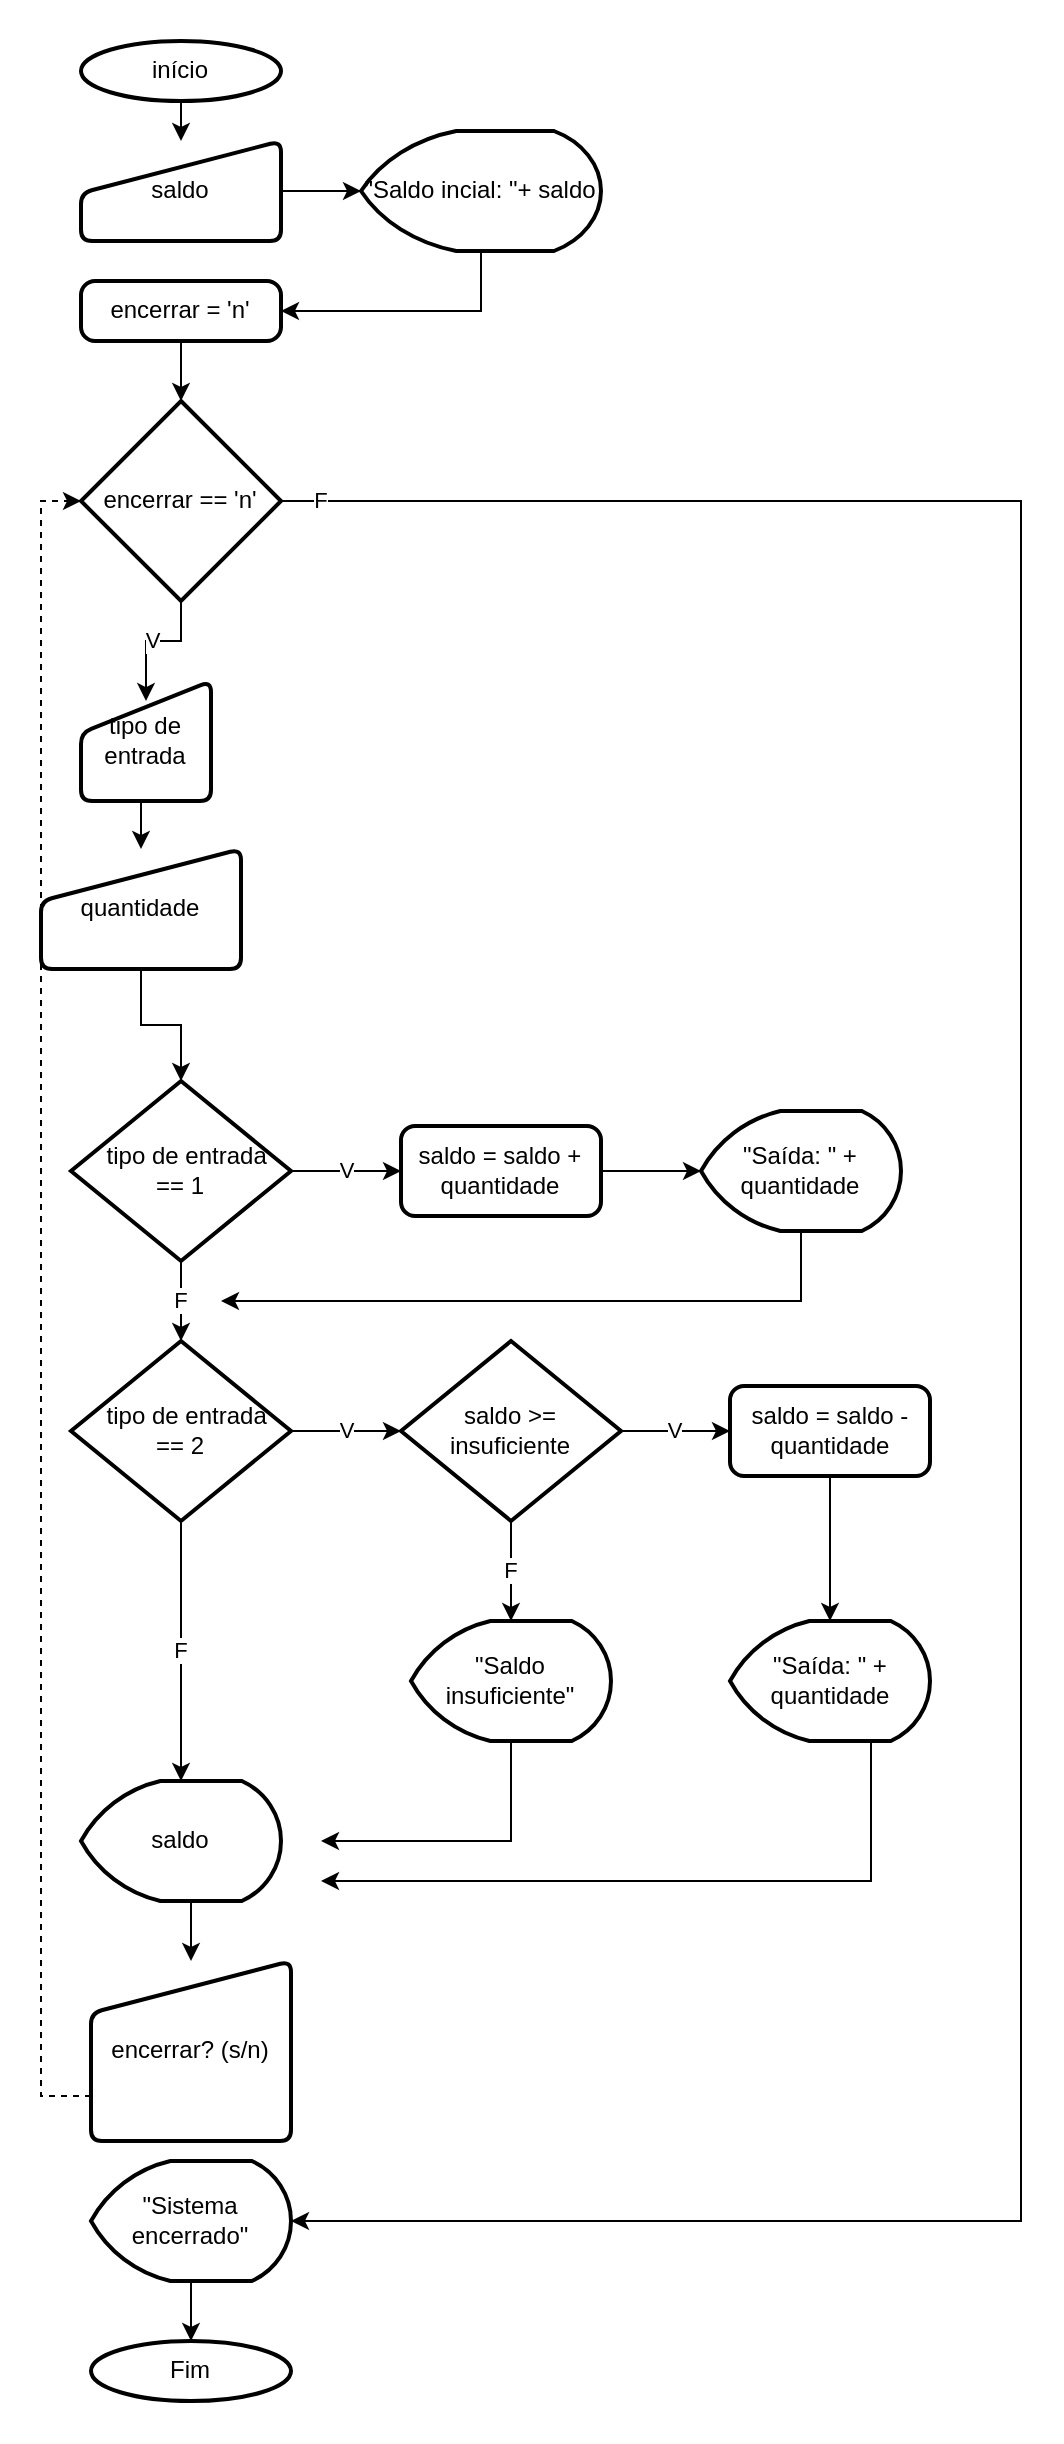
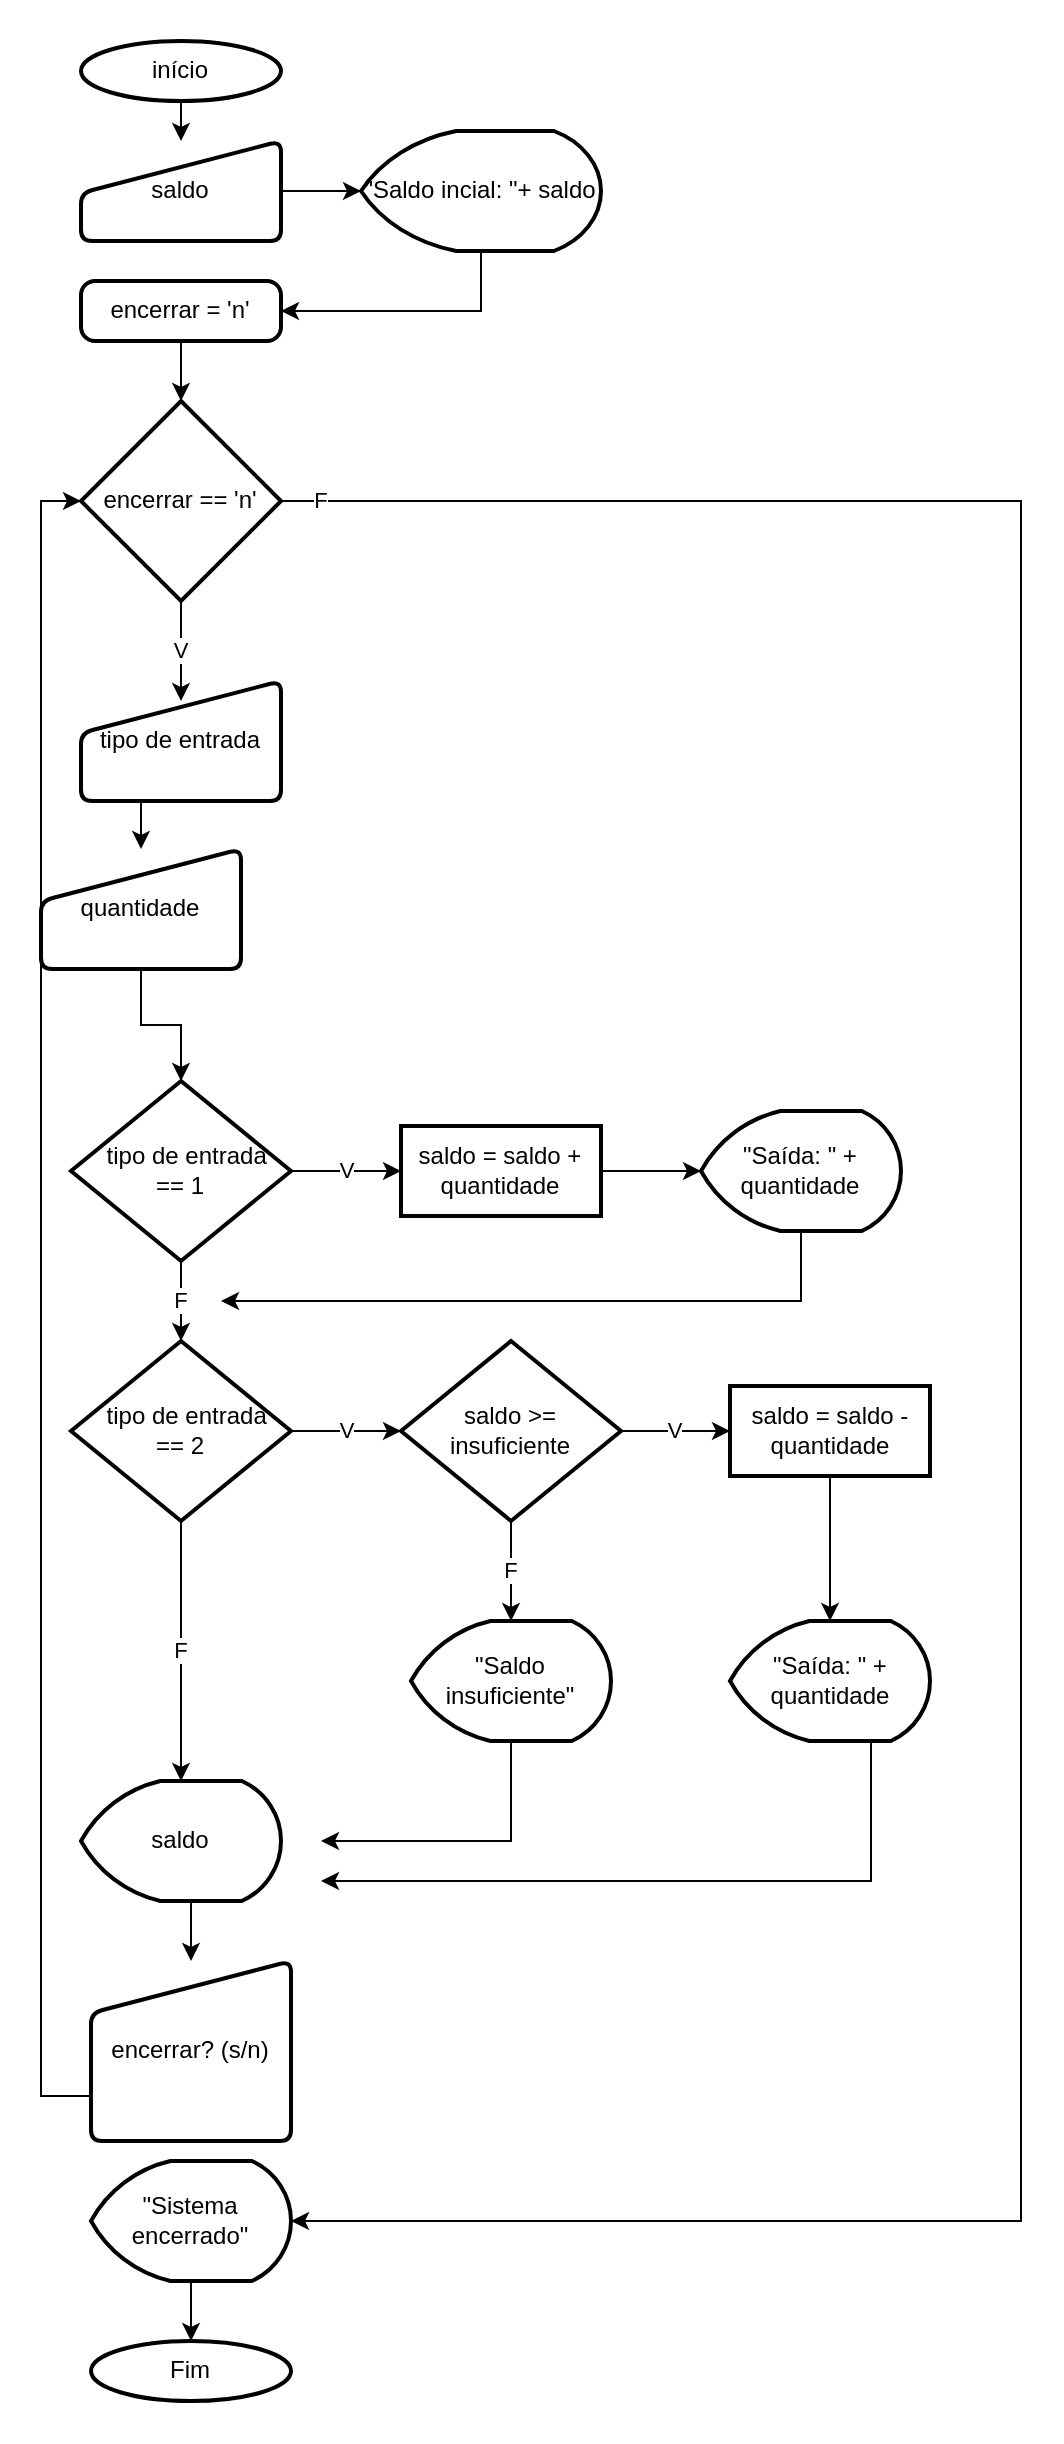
node "tipo de entrada": size 130x120 -> 200x120
node "saldo = saldo + quantidade": shape rounded rectangle -> rectangle
node "saldo = saldo - quantidade": shape rounded rectangle -> rectangle
edge "encerrar? (s/n)" -> "encerrar == 'n'": style dashed -> solid
